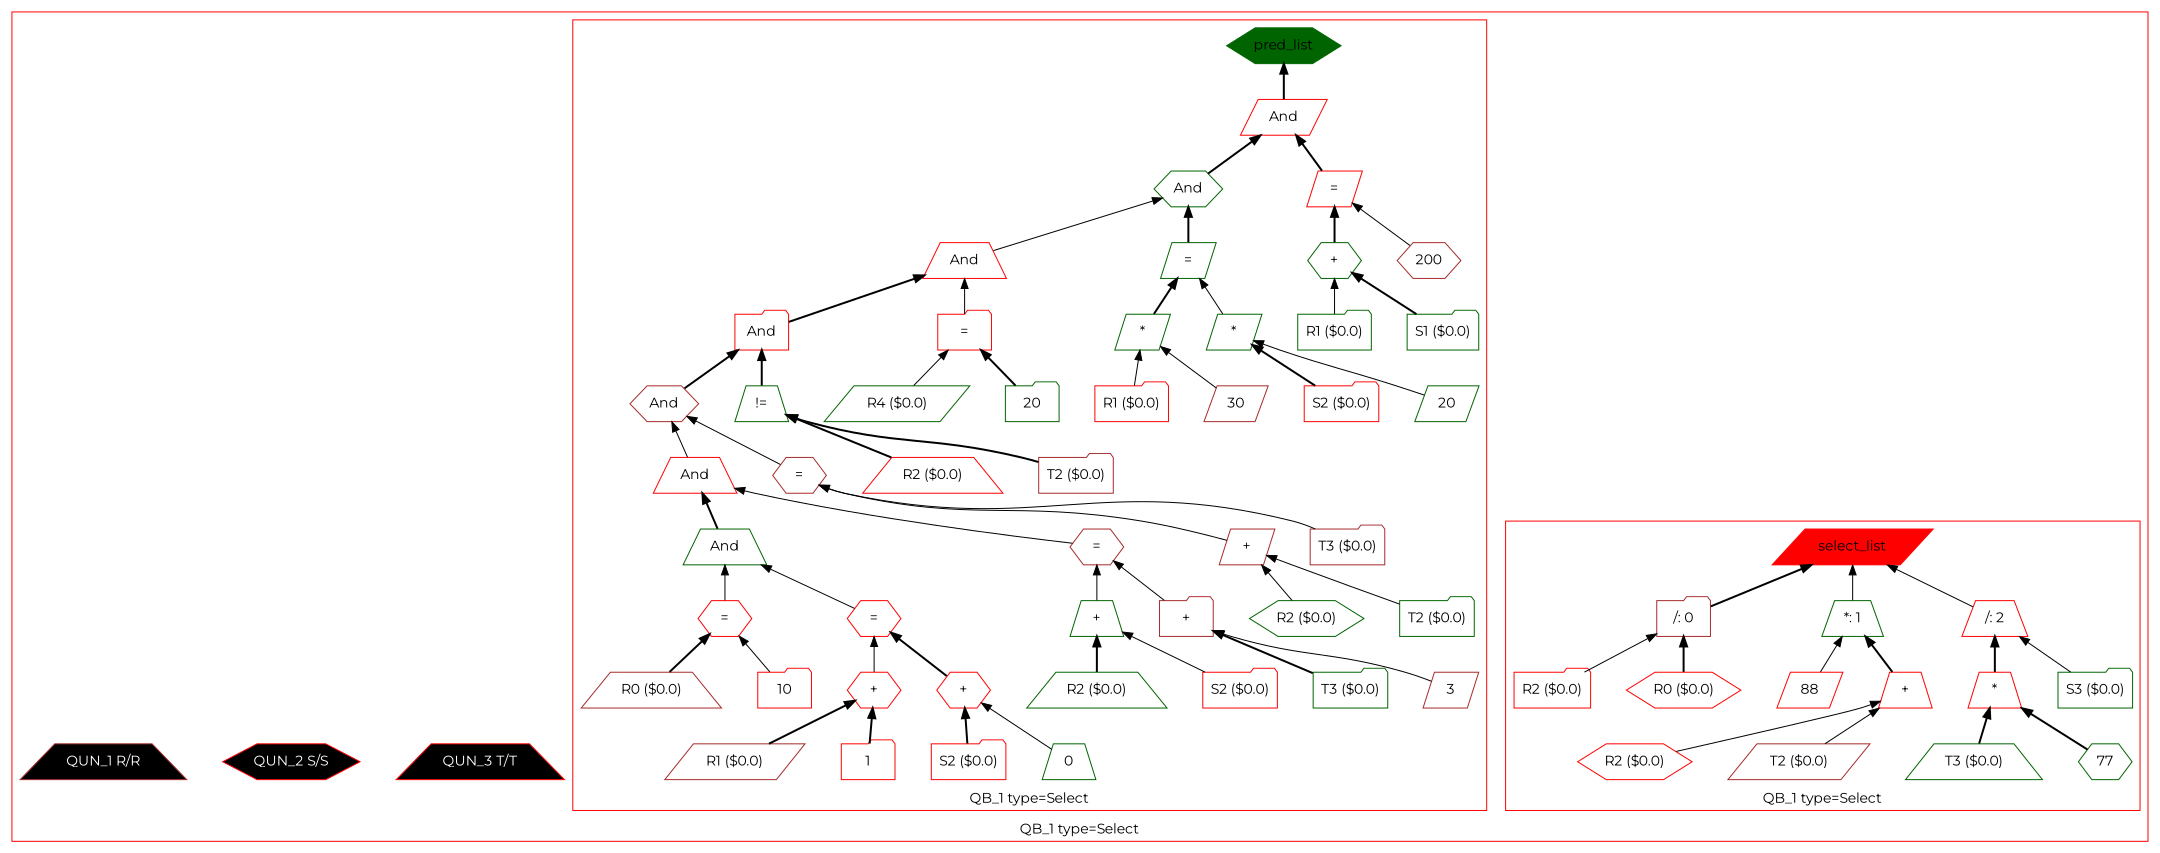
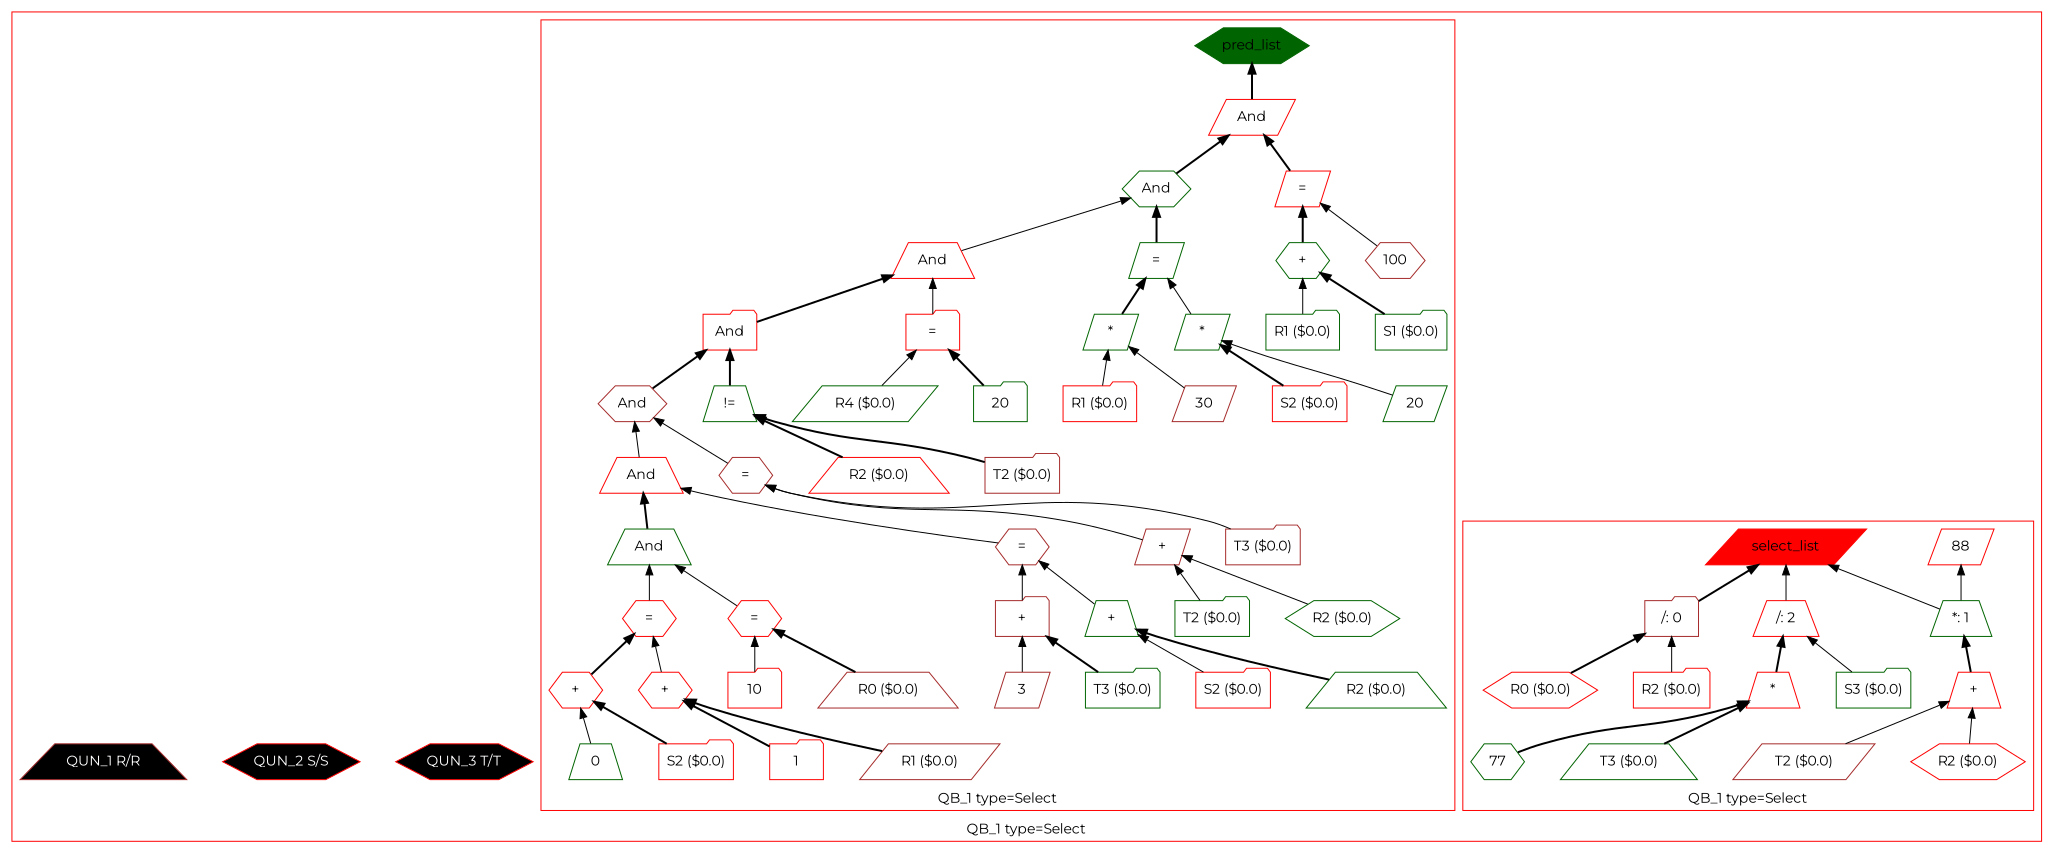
node "200": label "200" -> "100"
edge "88" -> "*: 1": reversed
node "QUN_3 T/T": shape trapezium -> hexagon
